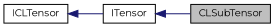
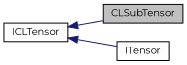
edge "CLSubTensor" -> "ITensor": now "CLSubTensor" -> "ICLTensor"
